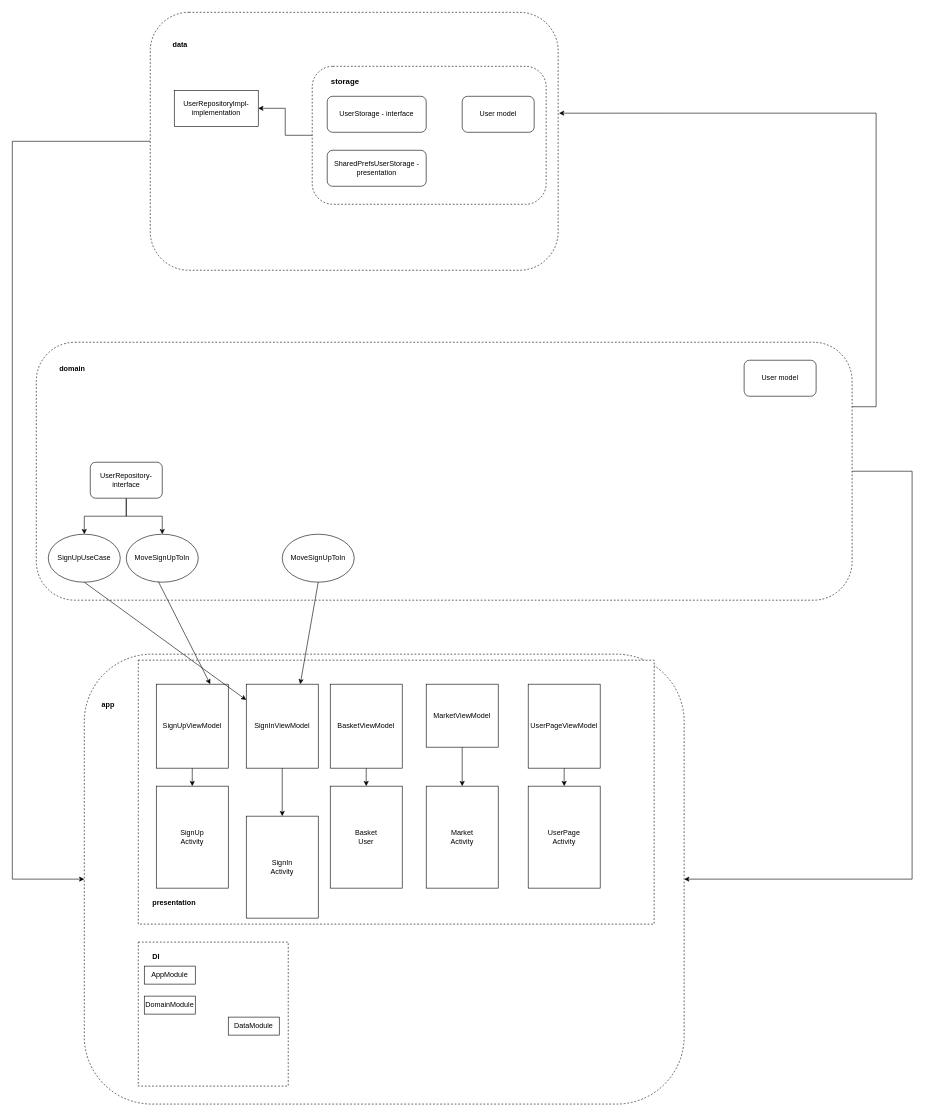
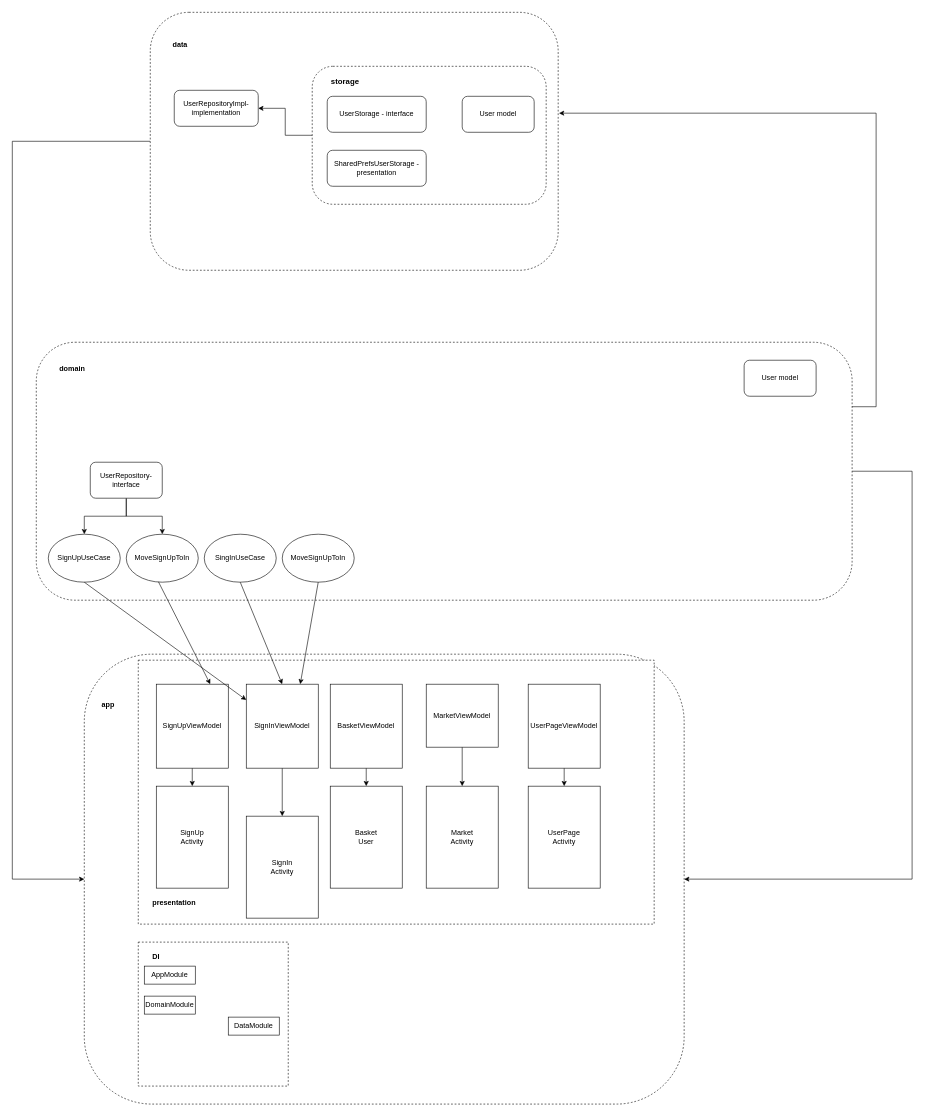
node "UserRepositoryImpl- implementation": shape rectangle -> rounded rectangle
node "SingInUseCase": added
edge "SingInUseCase" -> "SignInViewModel": added
